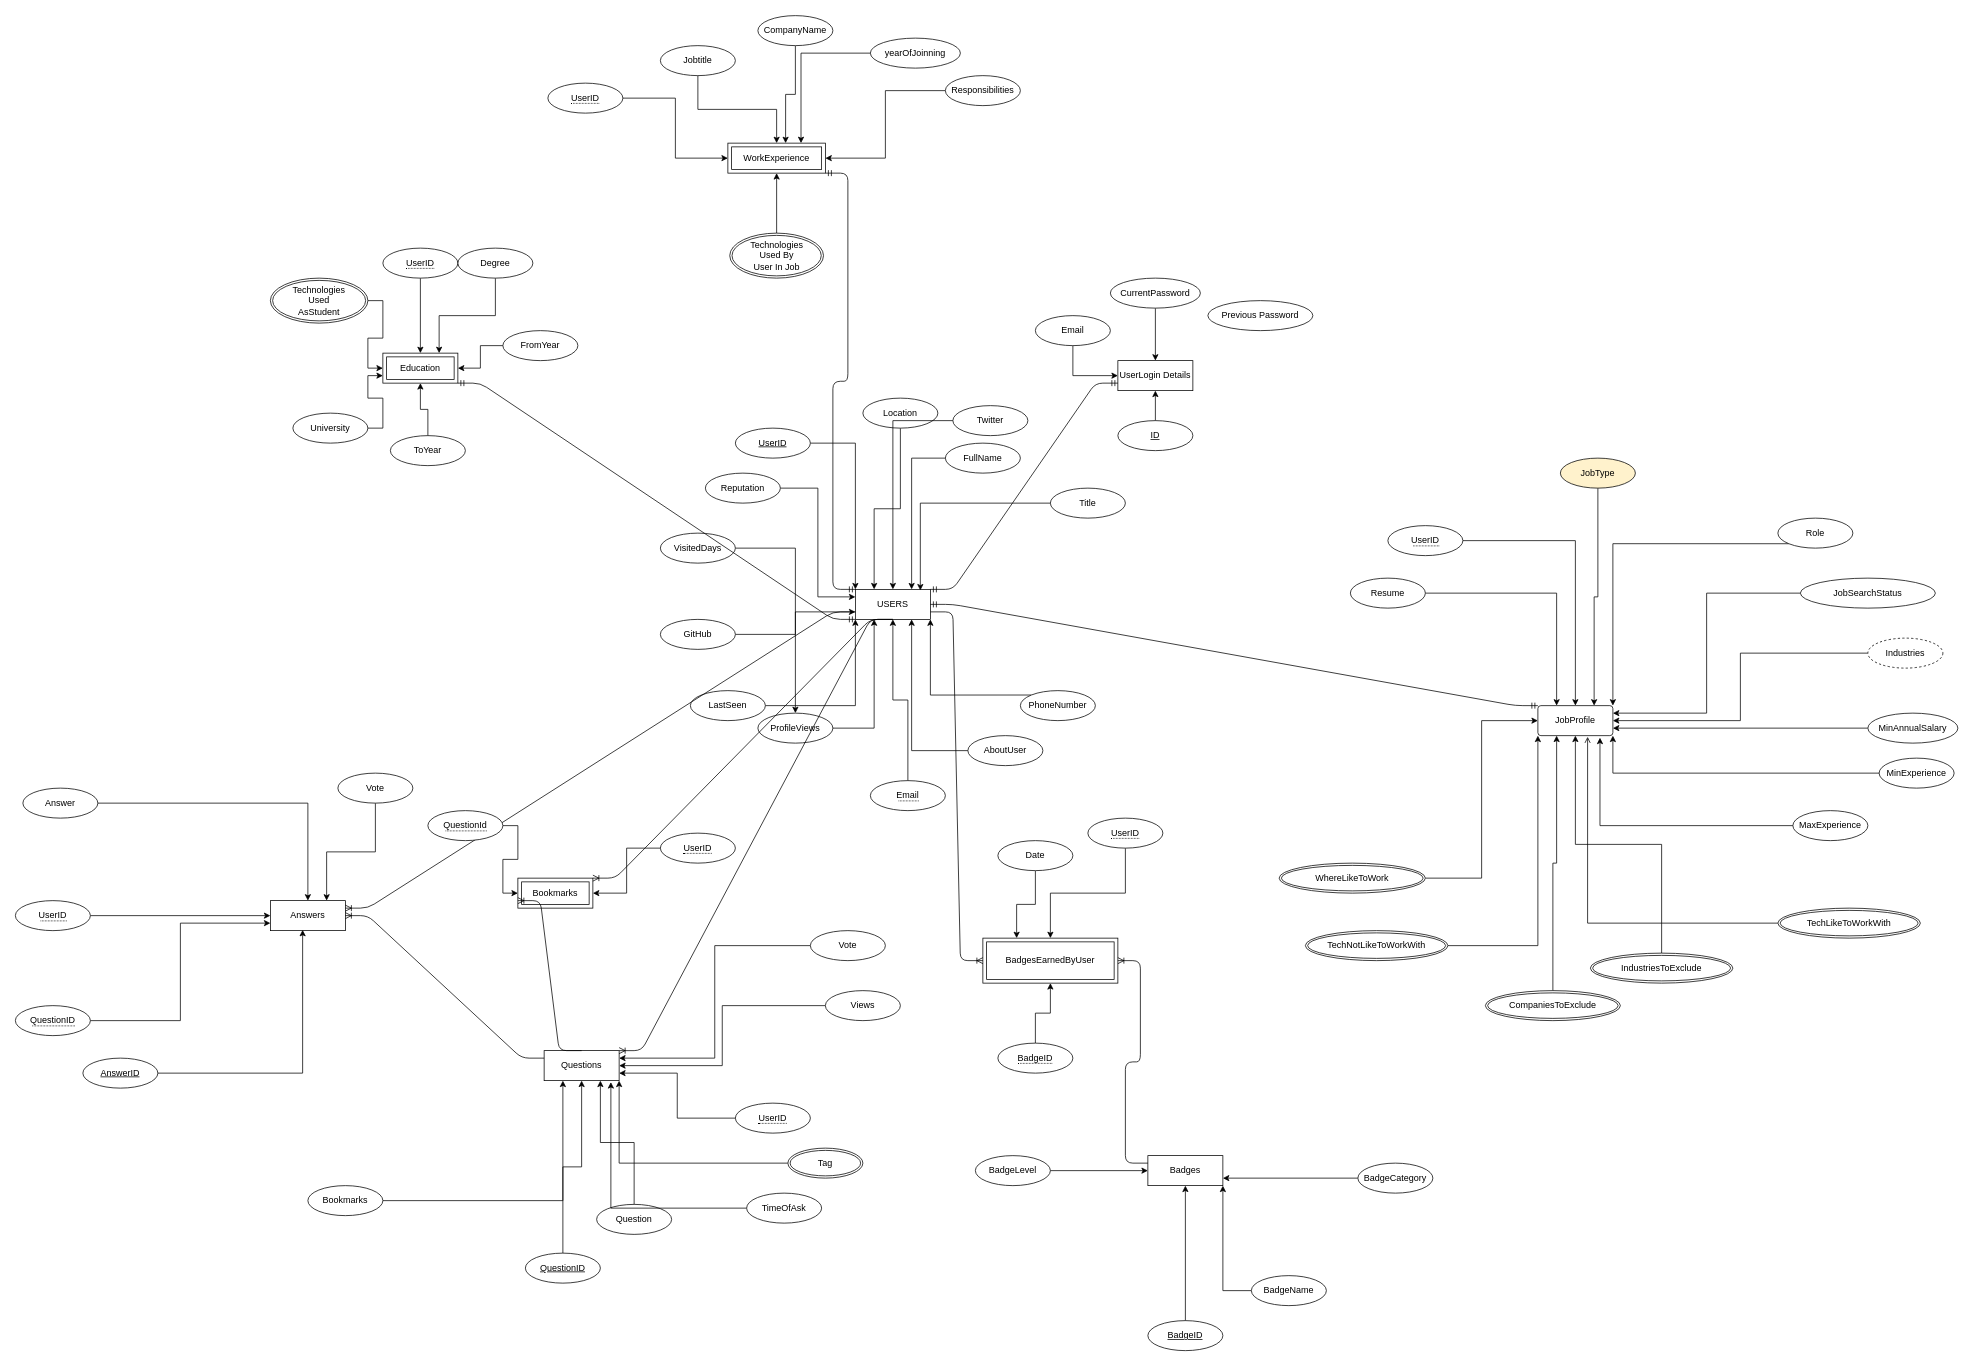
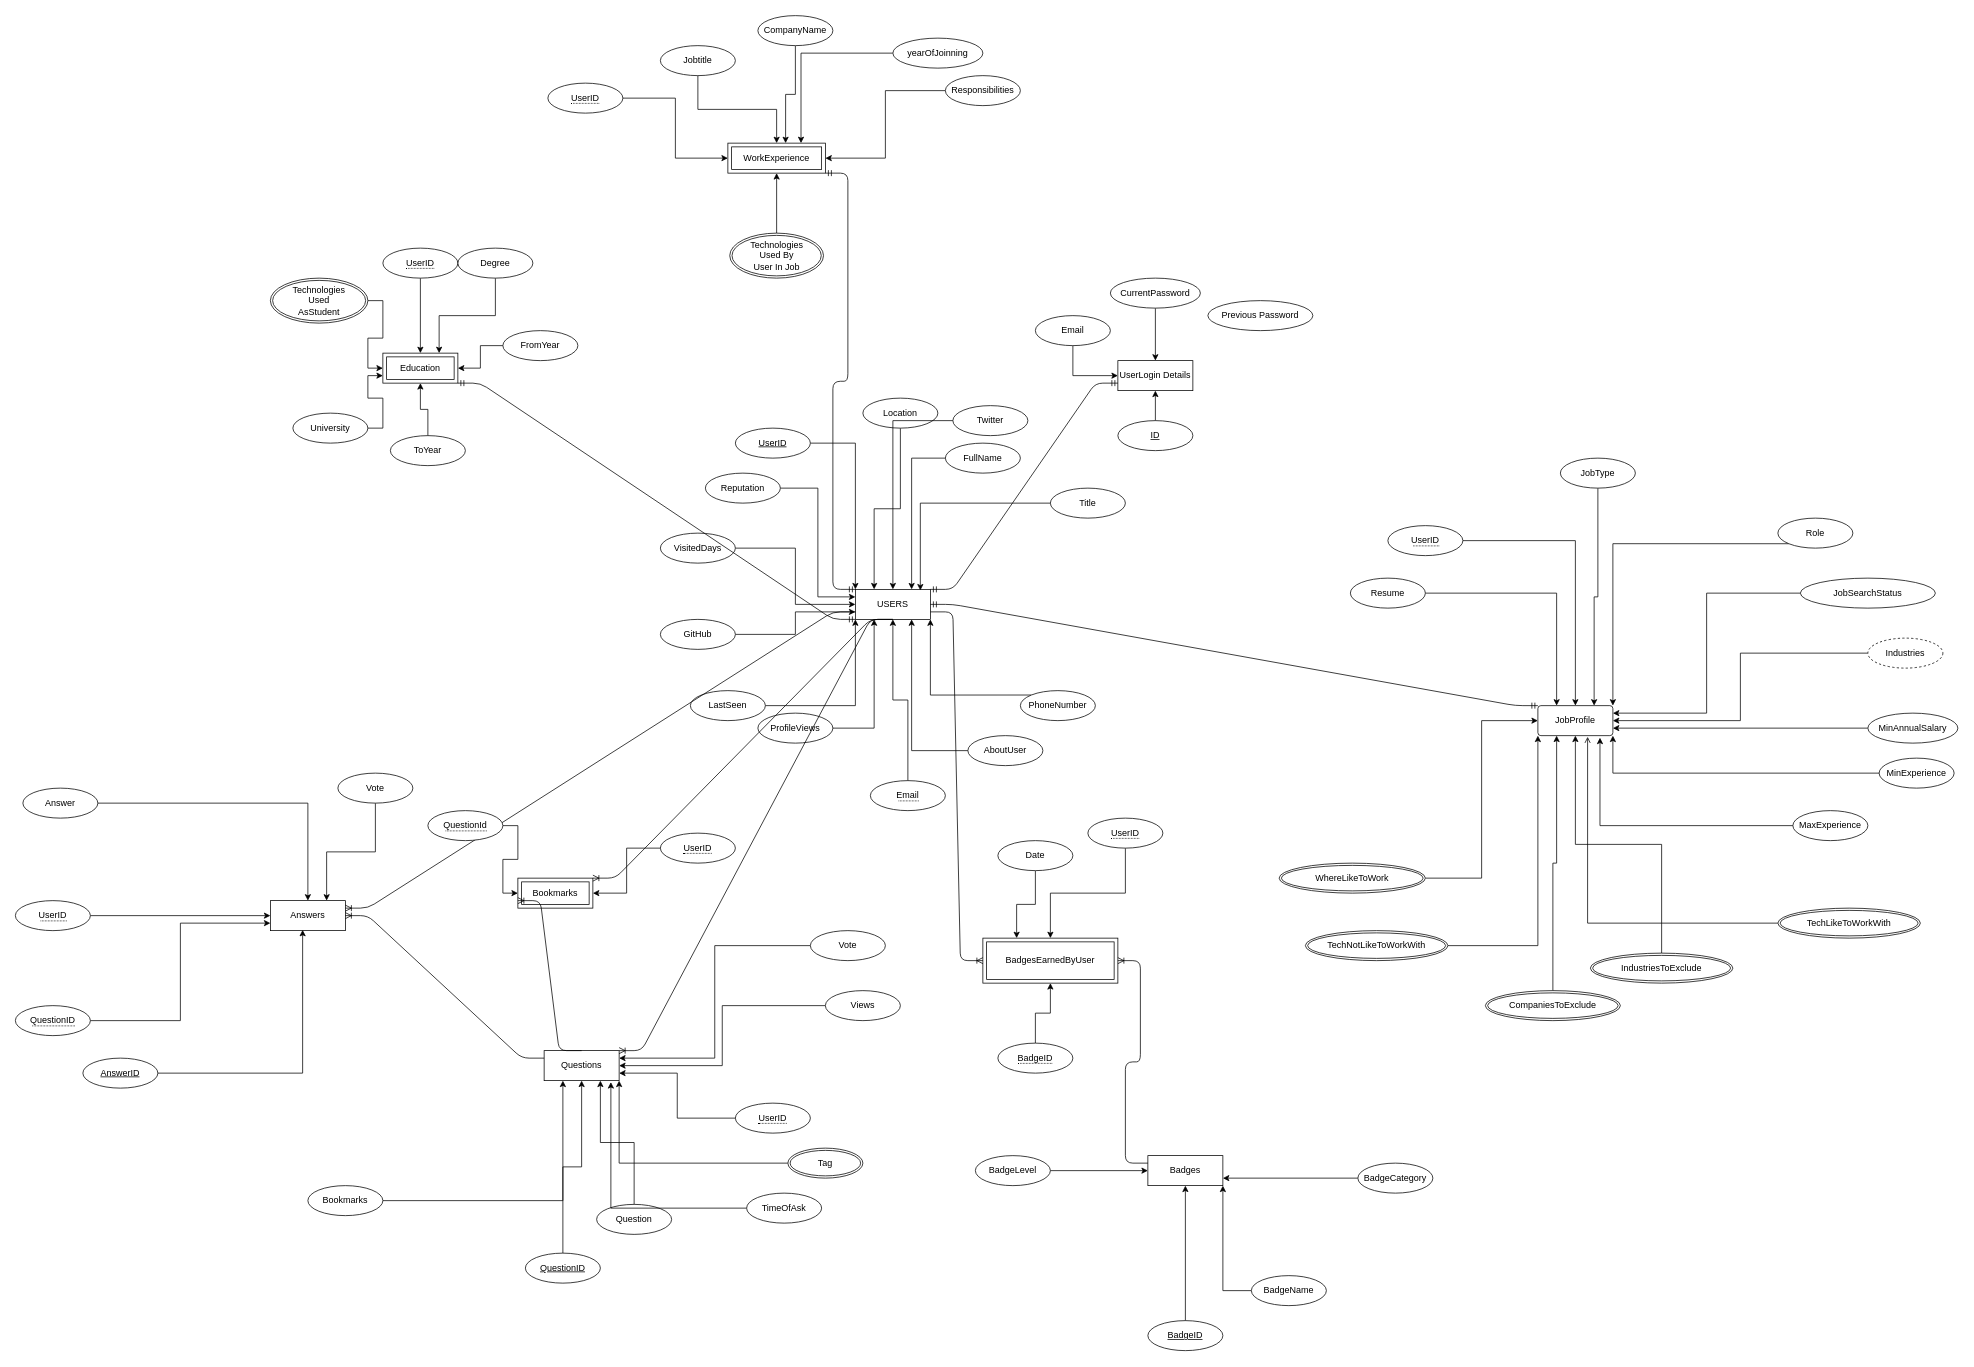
node "yearOfJoinning": moved (915, 53) -> (938, 53)
node "JobType": fillcolor #fff2cc -> #ffffff
edge "VisitedDays" -> "ProfileViews": now "VisitedDays" -> "USERS"
